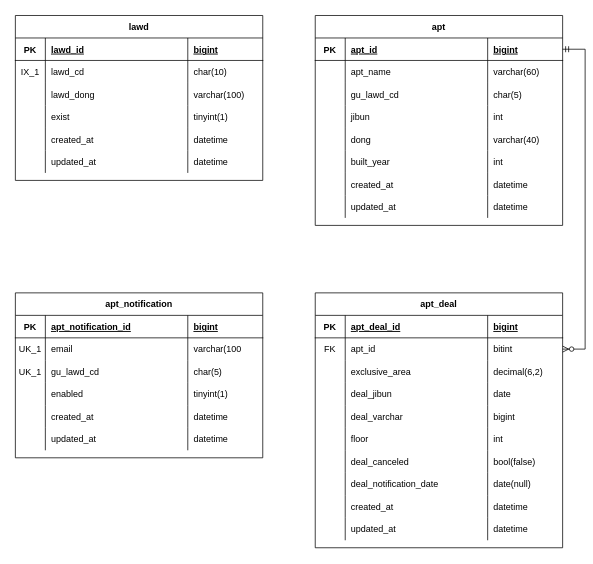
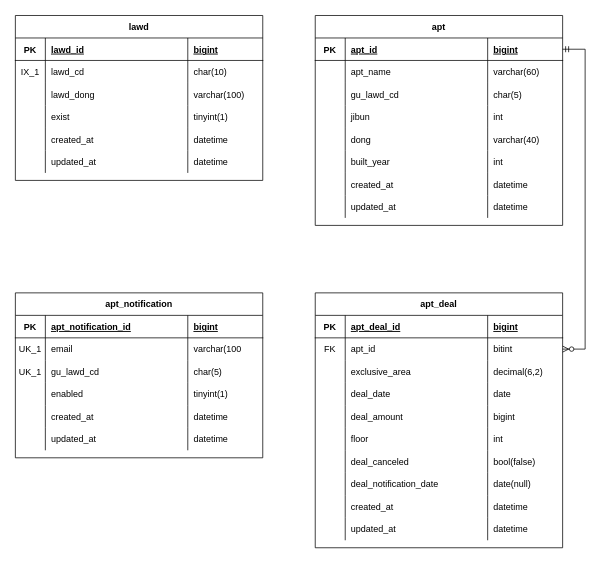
node "deal_jibun": label "deal_jibun" -> "deal_date"
node "deal_varchar": label "deal_varchar" -> "deal_amount"
